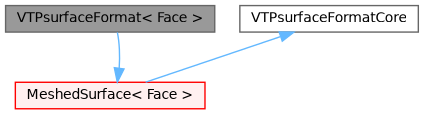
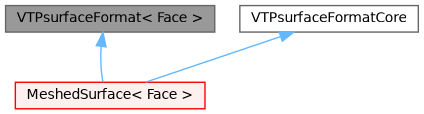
edge "VTPsurfaceFormat< Face >" -> "MeshedSurface< Face >": reversed
